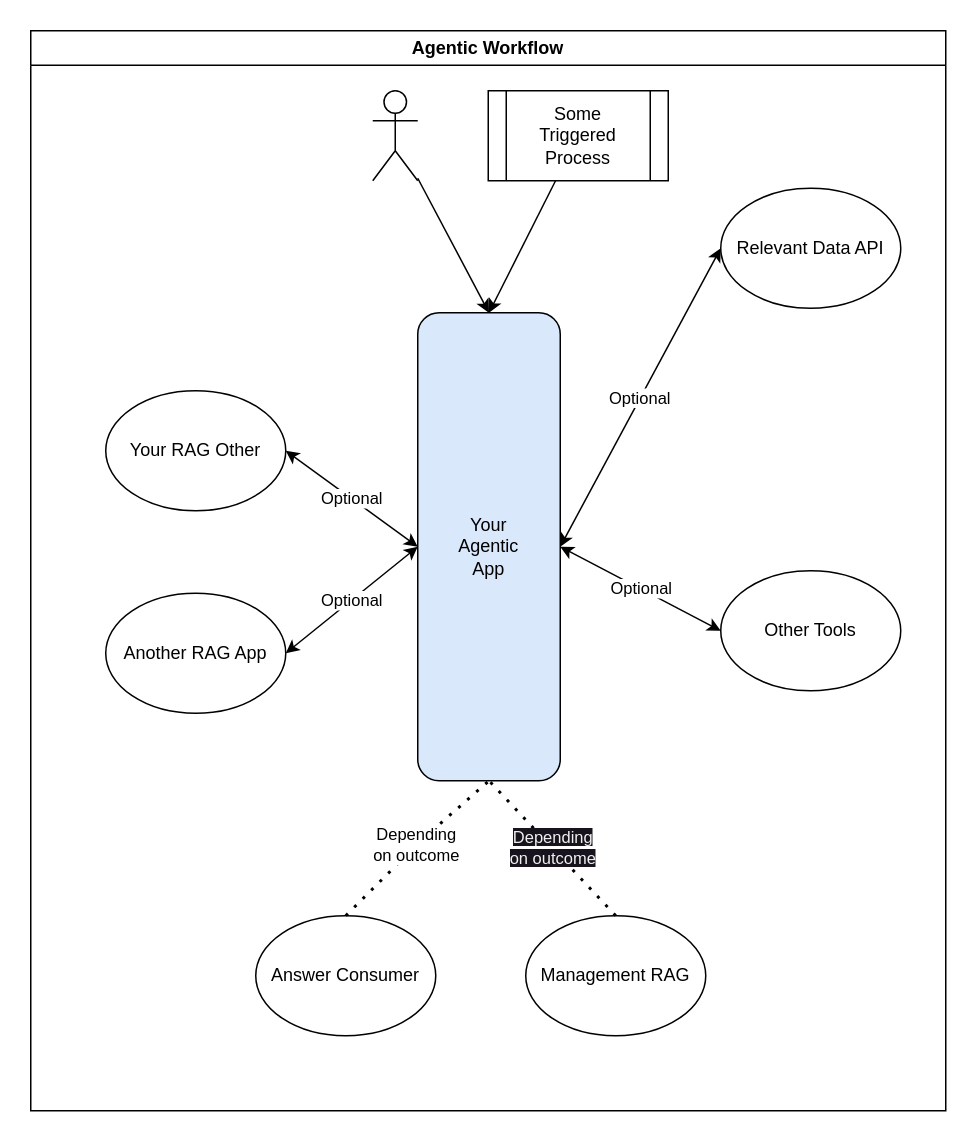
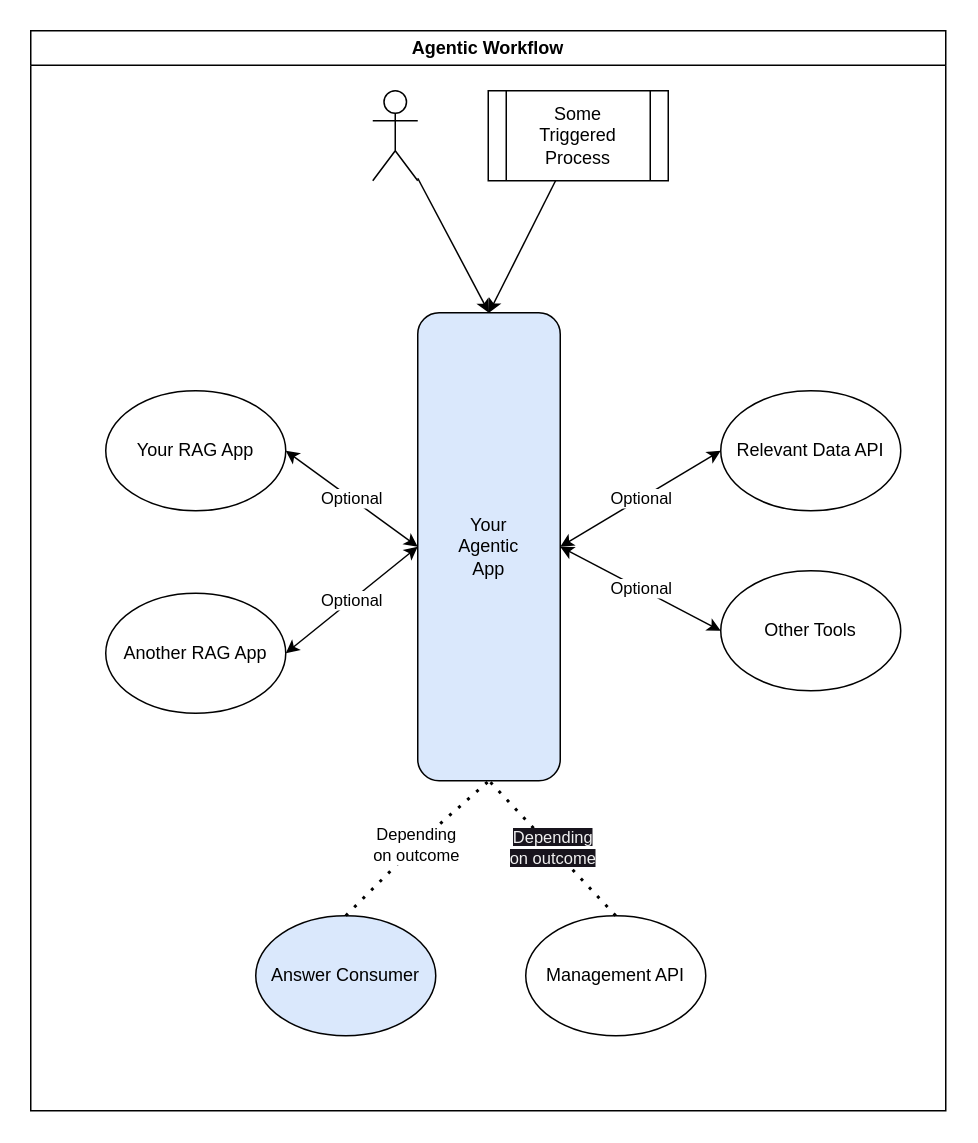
node "Relevant Data API": moved (811, 248) -> (811, 451)
node "Your RAG Other": label "Your RAG Other" -> "Your RAG App"
node "Answer Consumer": fillcolor #ffffff -> #dae8fc
node "Management RAG": label "Management RAG" -> "Management API"
